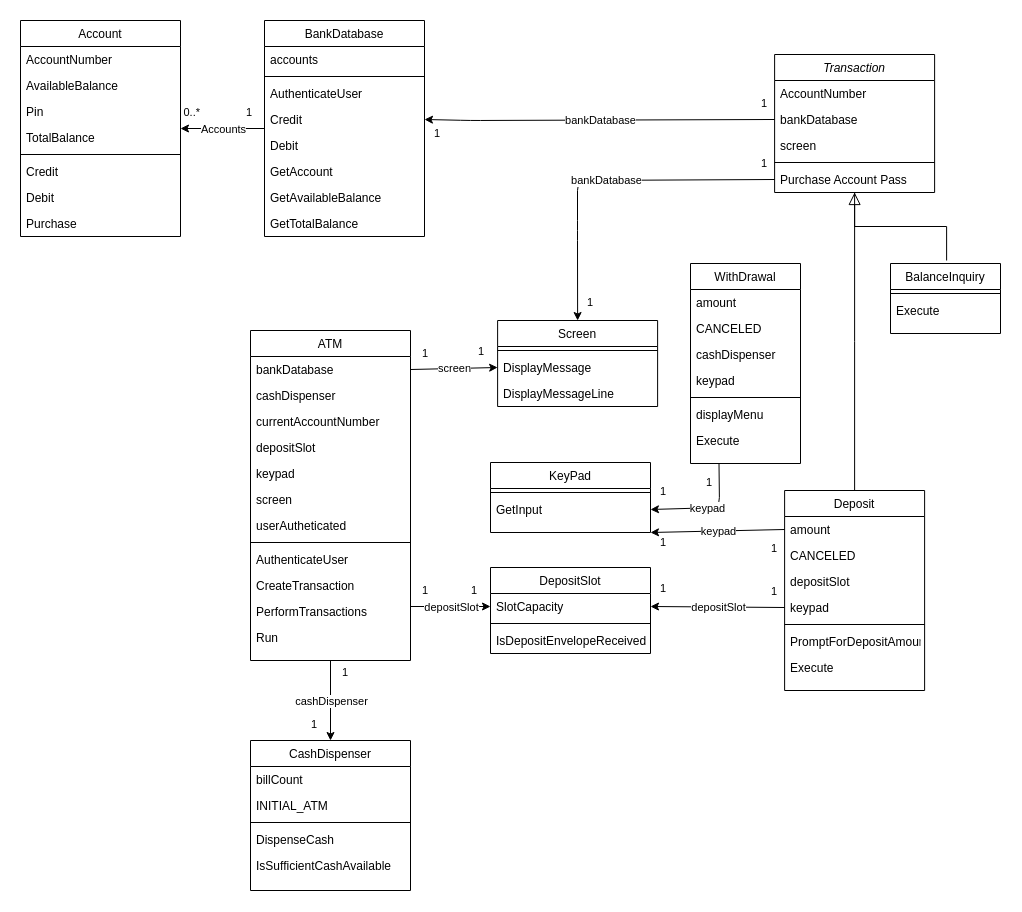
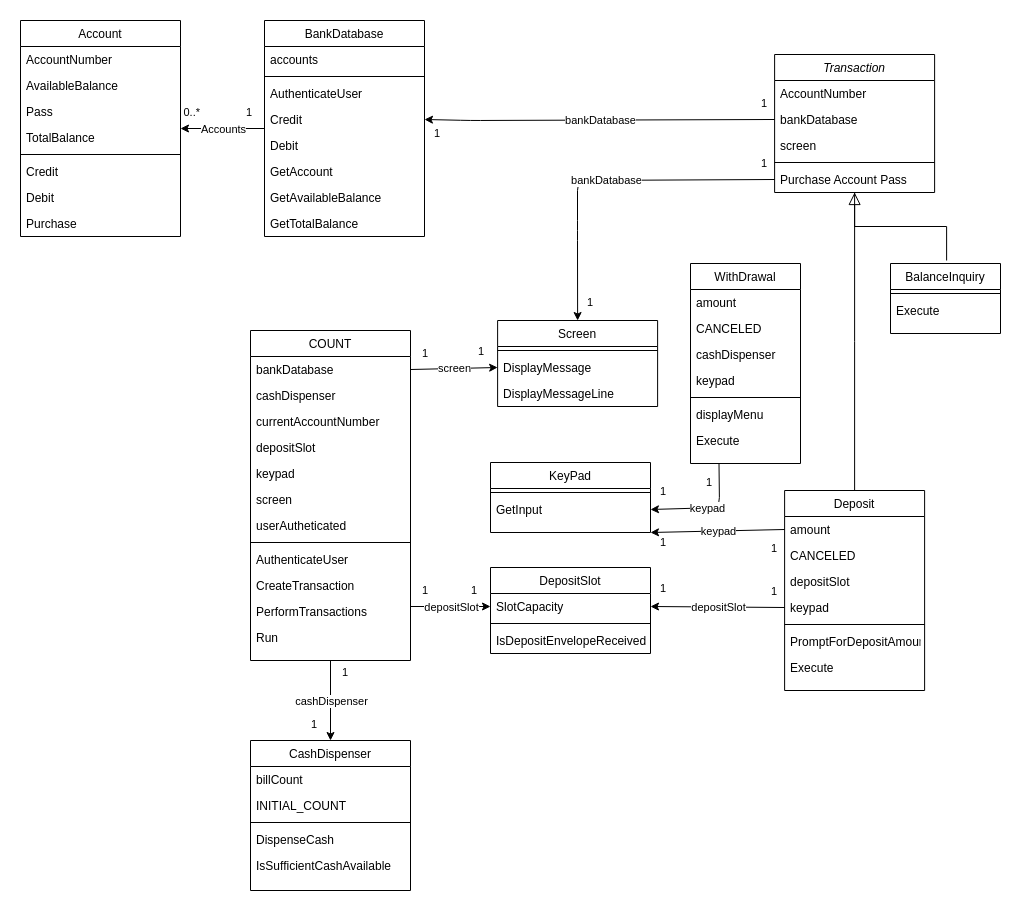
node "Pin": label "Pin" -> "Pass"
node "ATM": label "ATM" -> "COUNT"
node "INITIAL_ATM": label "INITIAL_ATM" -> "INITIAL_COUNT"
